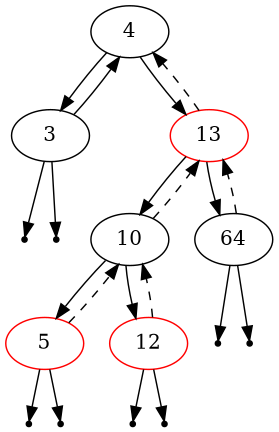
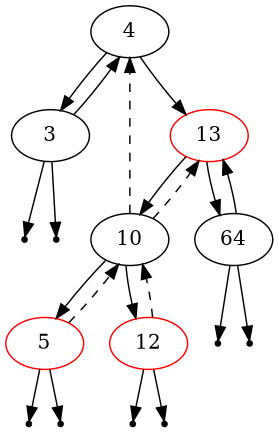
edge "13" -> "4": now "10" -> "4"
edge "64" -> "13": style dashed -> solid
